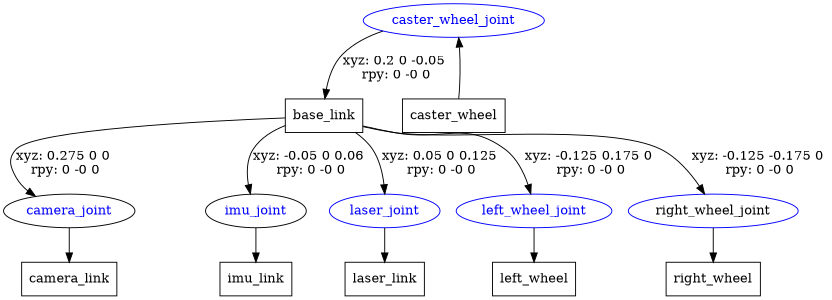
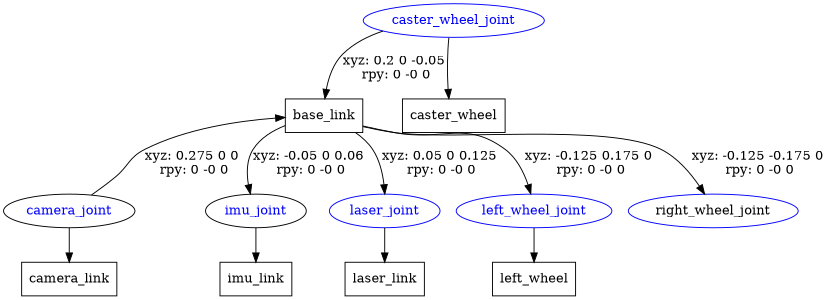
edge "caster_wheel" -> "caster_wheel_joint": reversed
edge "base_link" -> "camera_joint": reversed
node "right_wheel": removed
